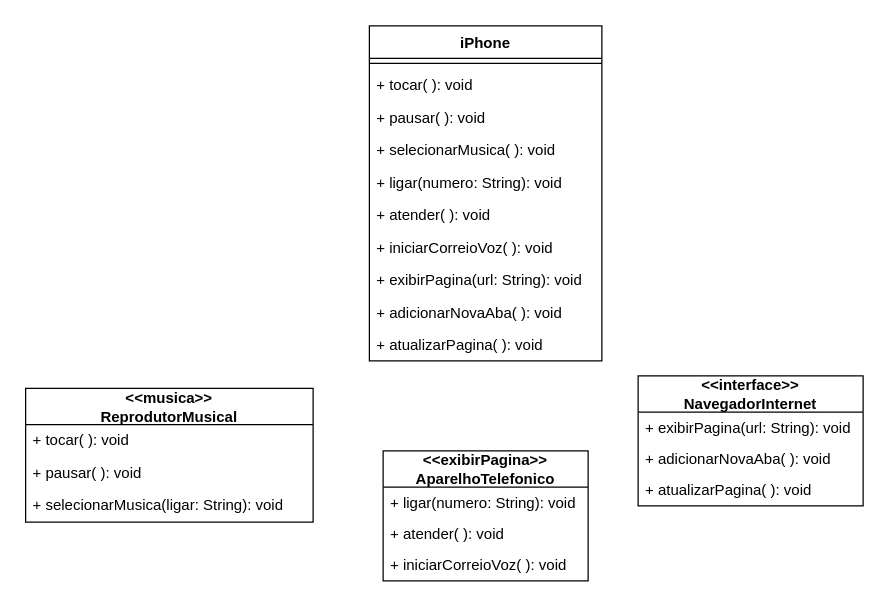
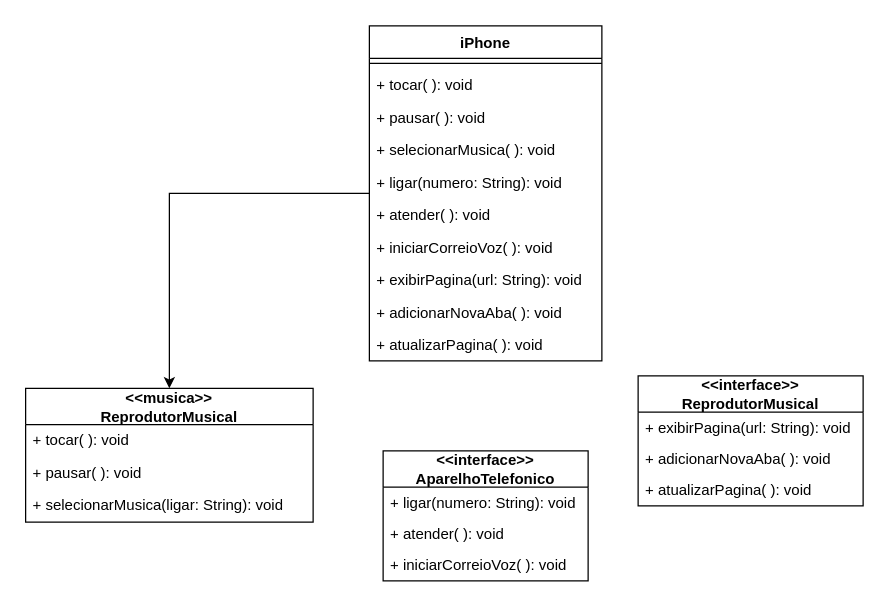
edge "iPhone" -> "<<musica>> ReprodutorMusical": added
node "<<interface>> NavegadorInternet": label "<<interface>> NavegadorInternet" -> "<<interface>> ReprodutorMusical"
node "<<exibirPagina>> AparelhoTelefonico": label "<<exibirPagina>> AparelhoTelefonico" -> "<<interface>> AparelhoTelefonico"
